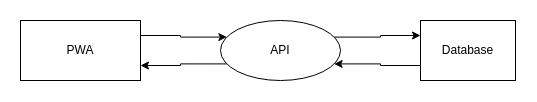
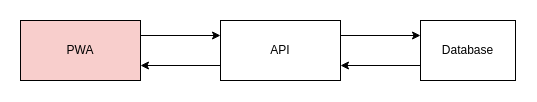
node "PWA": fillcolor #ffffff -> #f8cecc
node "API": shape ellipse -> rectangle
